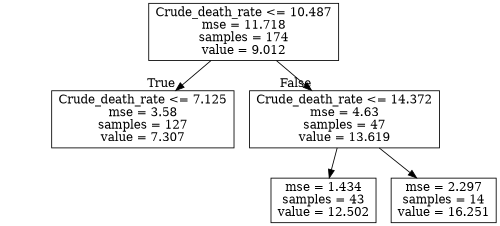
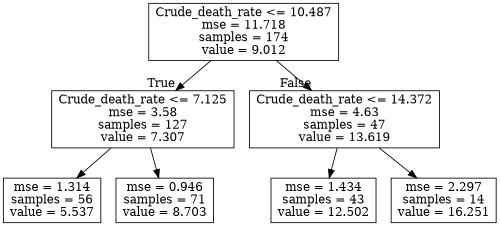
node "mse = 1.314 samples = 56 value = 5.537": added
node "mse = 0.946 samples = 71 value = 8.703": added
